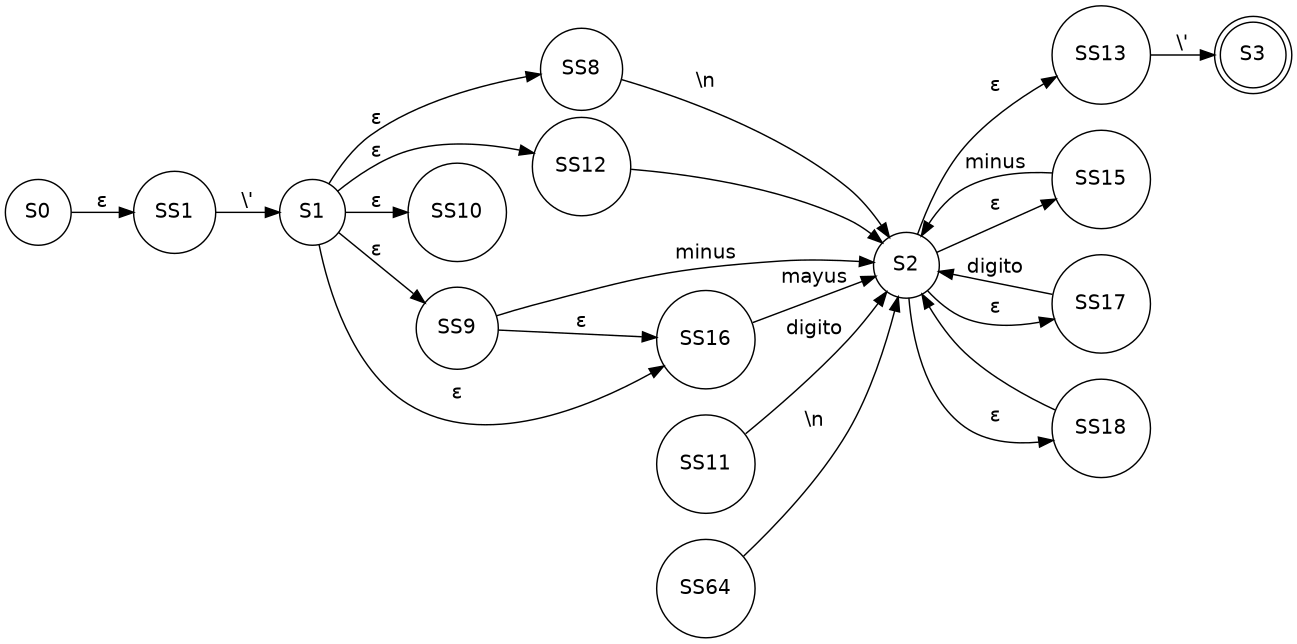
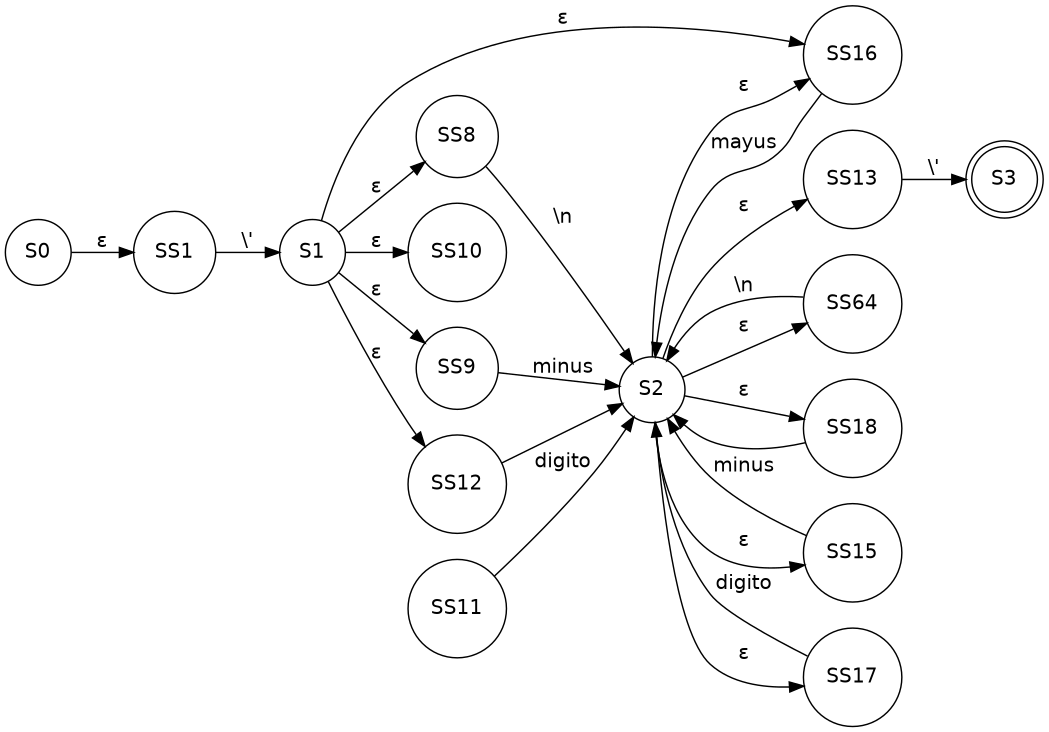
edge "SS9" -> "SS16": now "S2" -> "SS16"
edge "S2" -> "SS64": added, label "ε"
